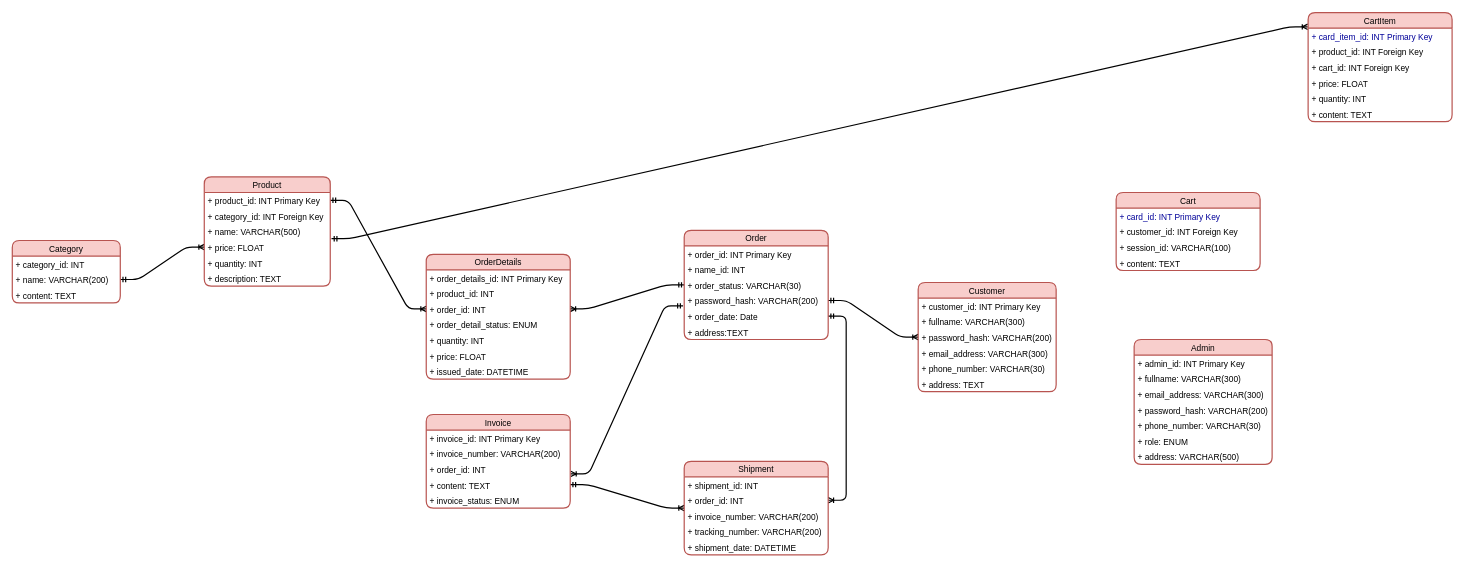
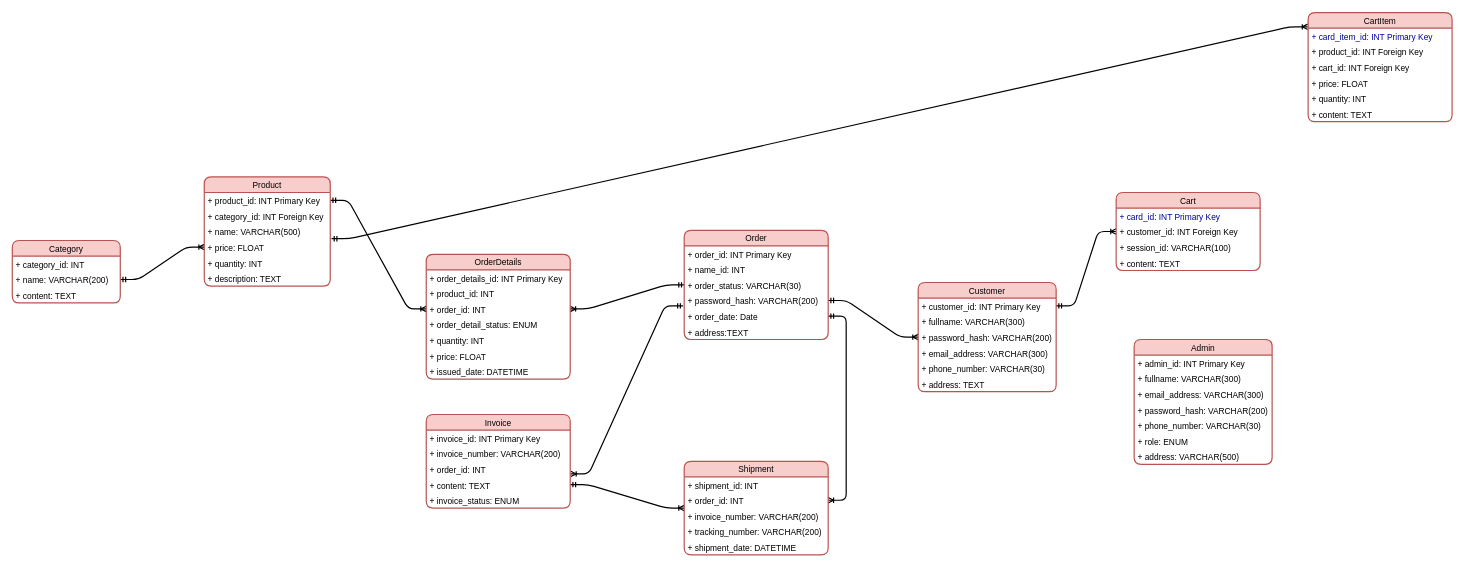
edge "Cart" -- "+ customer_id: INT Primary Key": added
